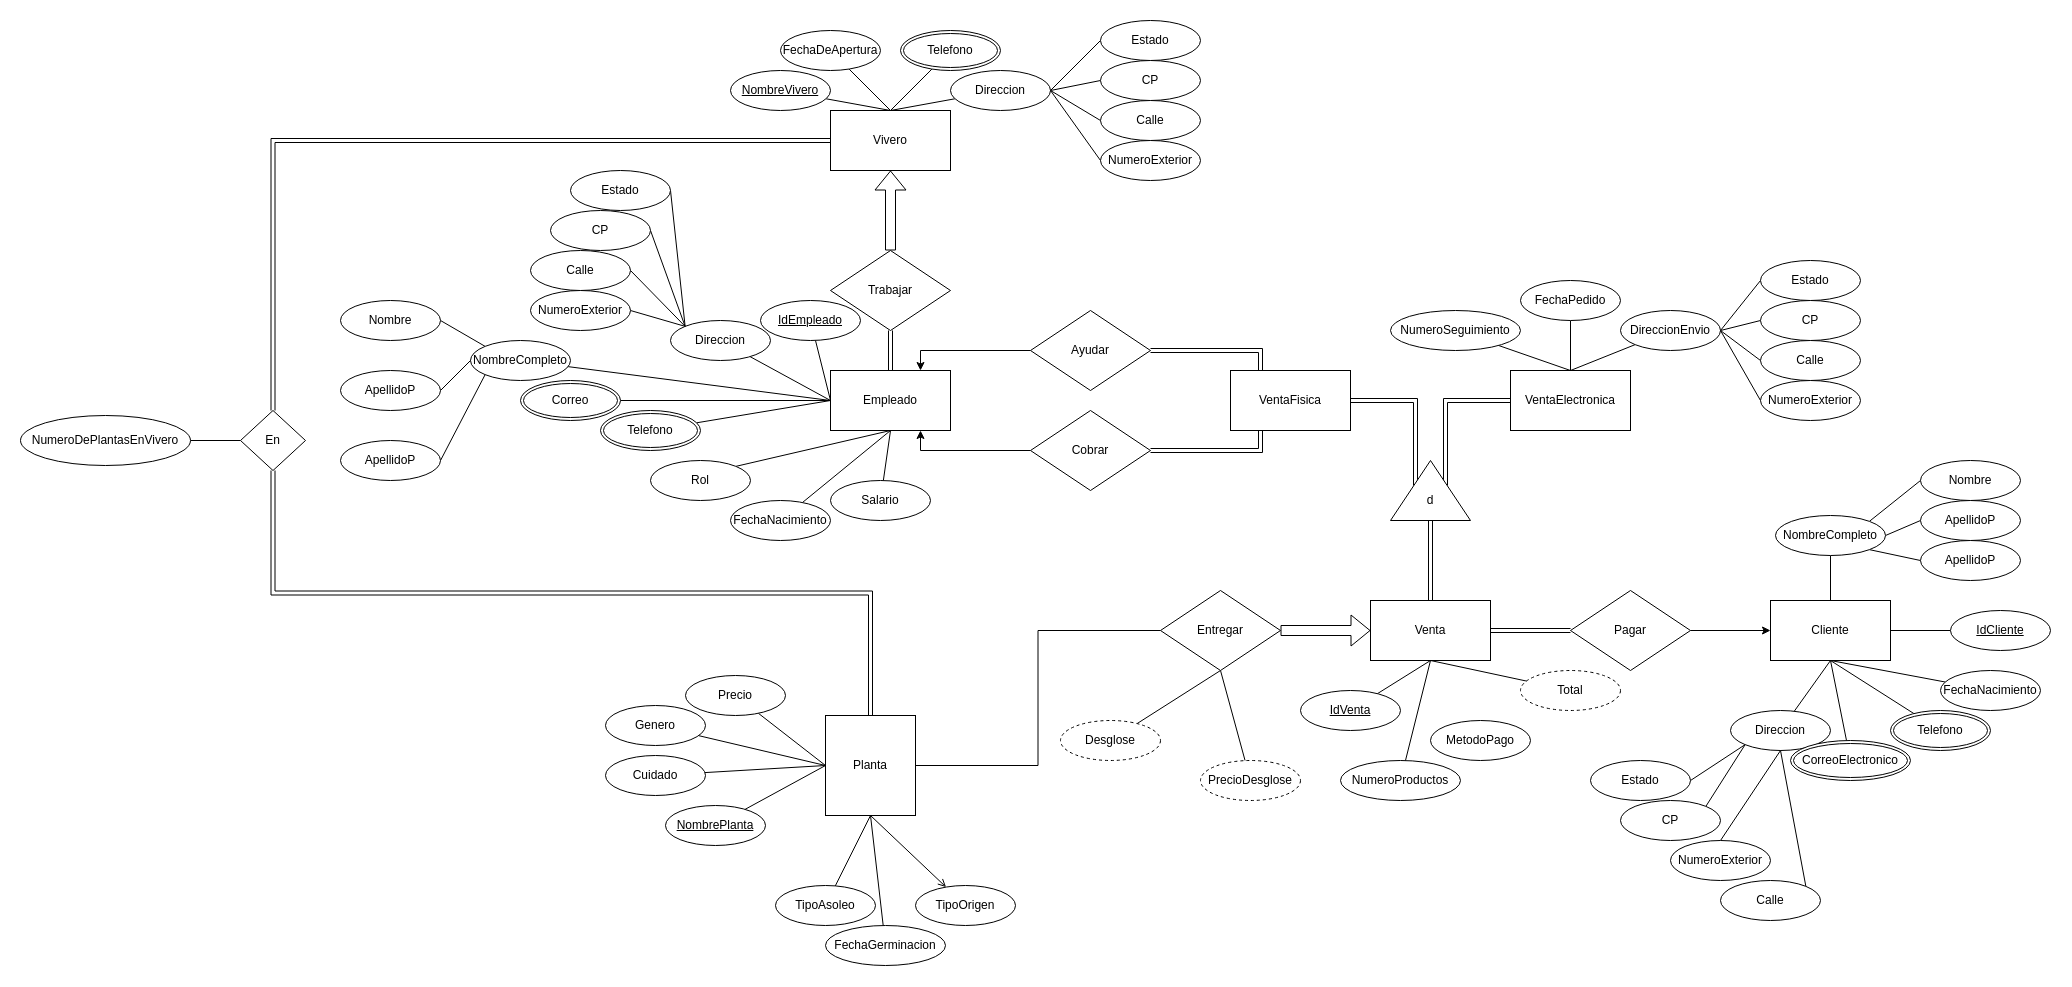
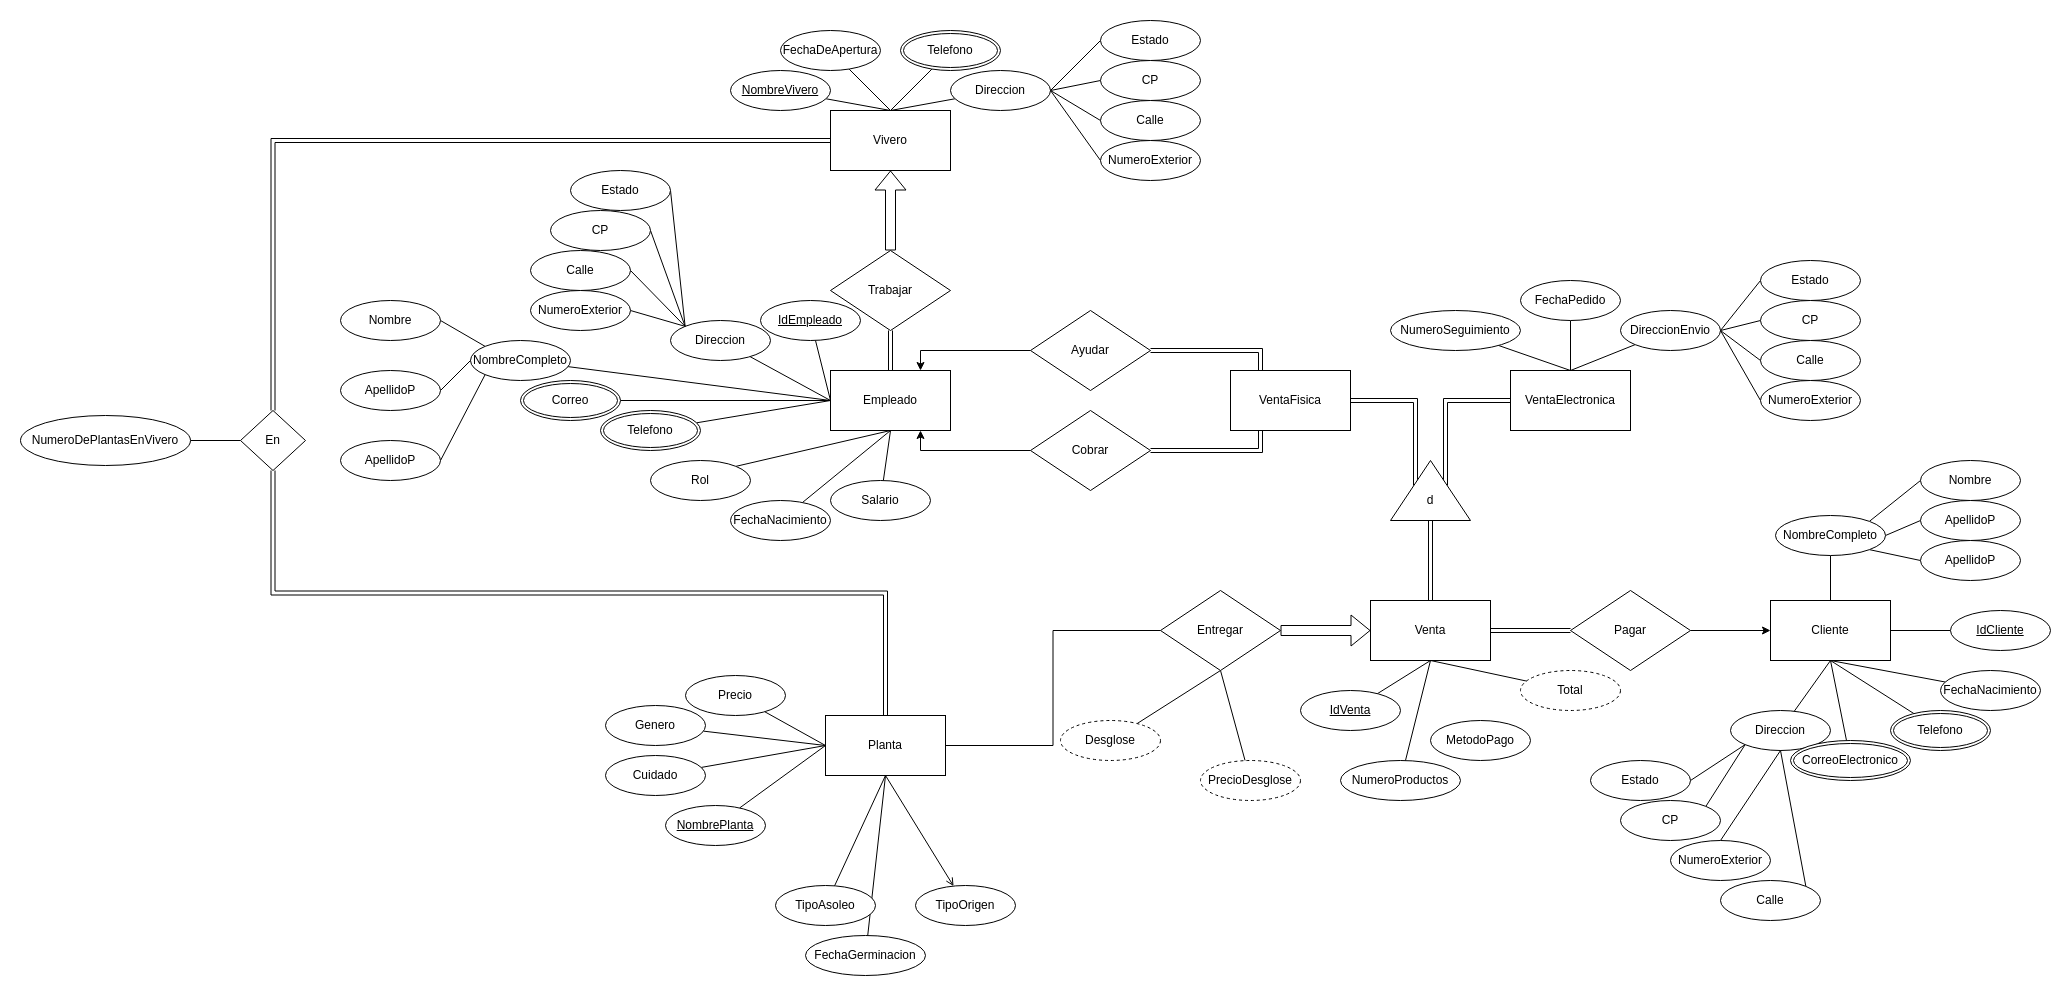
node "Planta": size 90x100 -> 120x60
node "FechaGerminacion": moved (886, 946) -> (866, 956)
